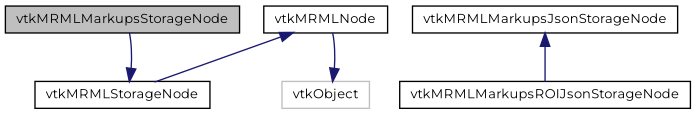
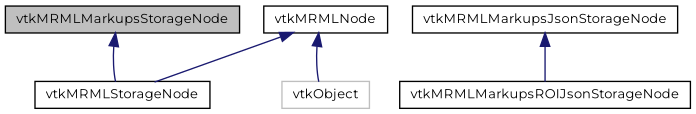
edge "vtkMRMLMarkupsStorageNode" -> "vtkMRMLStorageNode": reversed
edge "vtkMRMLNode" -> "vtkObject": reversed
